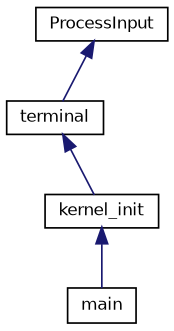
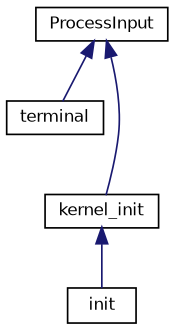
edge "kernel_init" -> "terminal": now "kernel_init" -> "ProcessInput"
node "main": label "main" -> "init"
